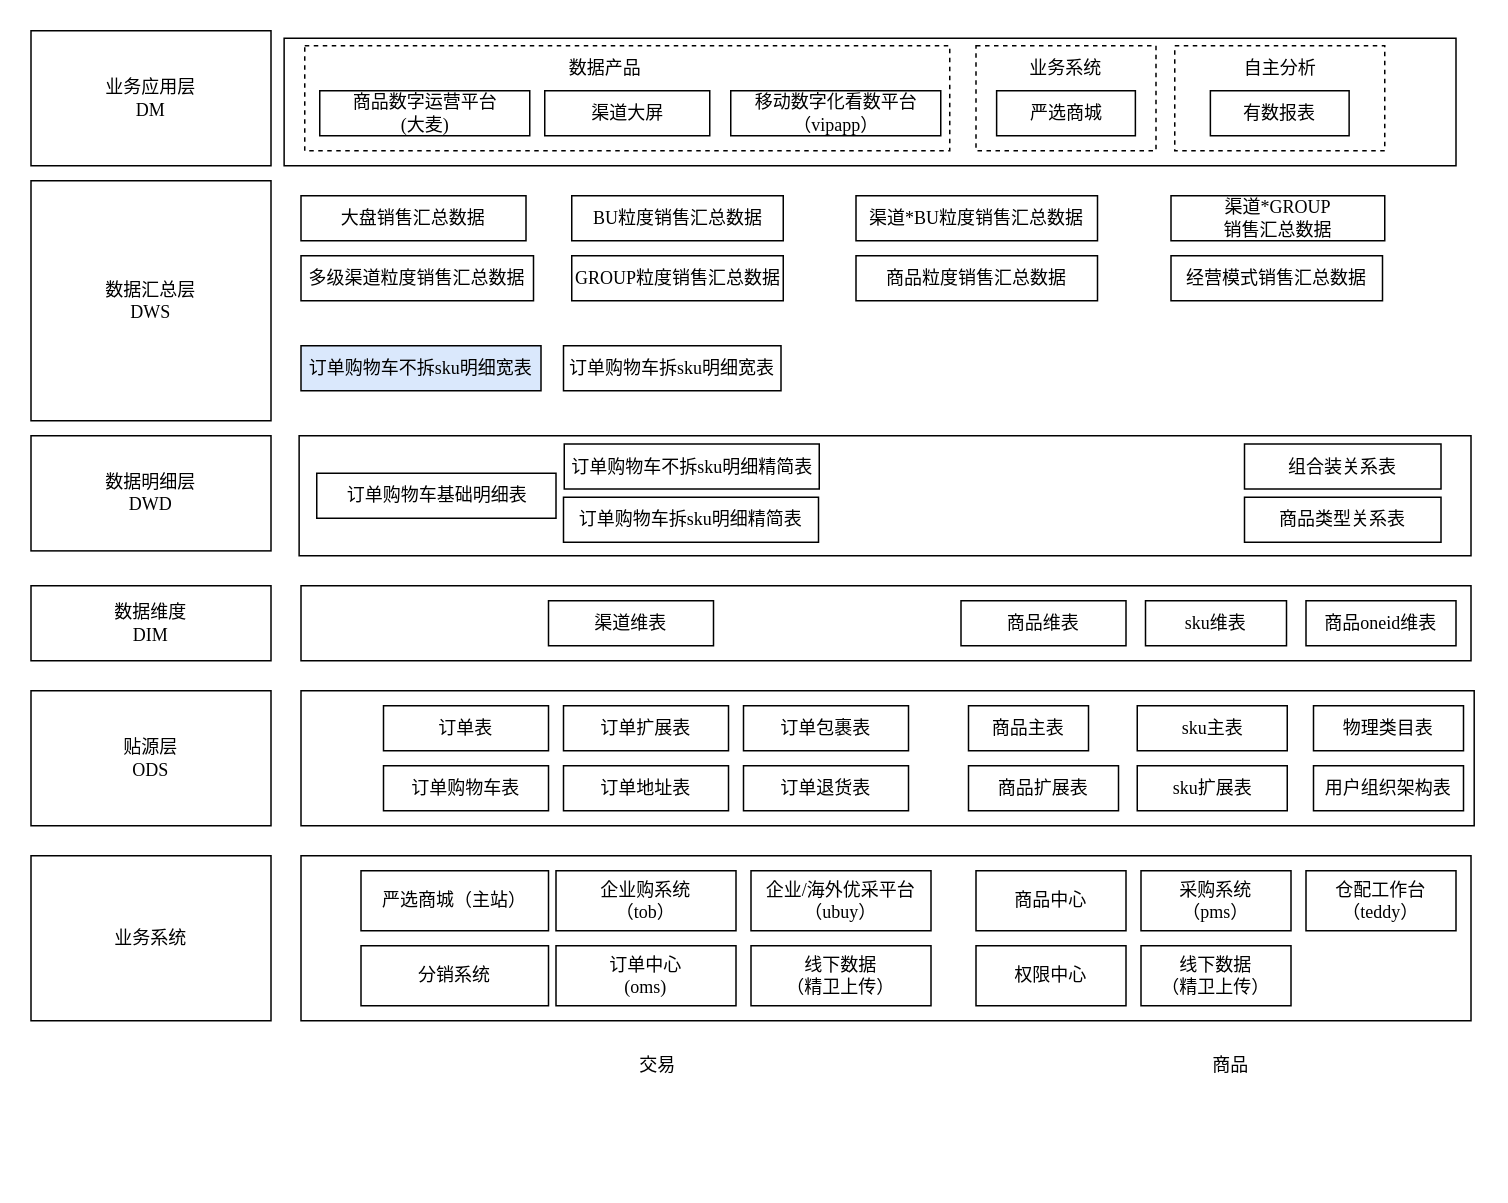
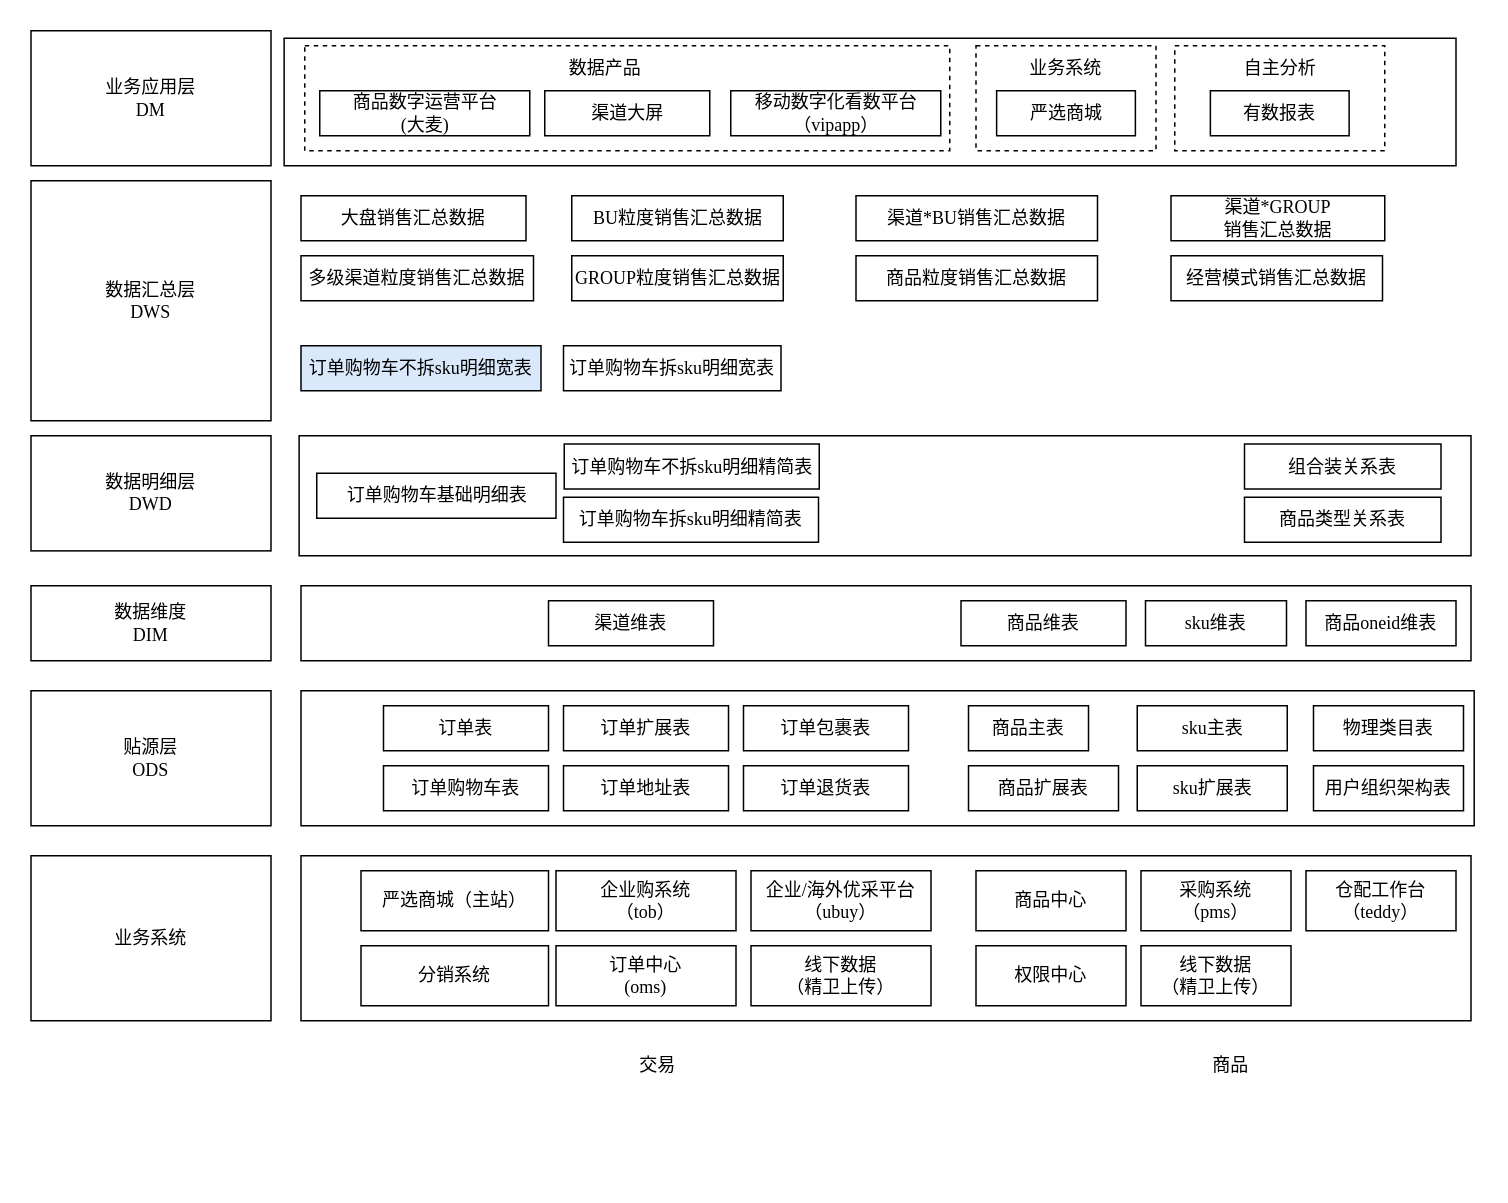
node "渠道*BU粒度销售汇总数据": label "渠道*BU粒度销售汇总数据" -> "渠道*BU销售汇总数据"
